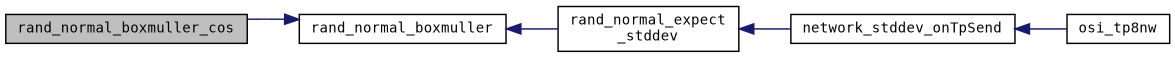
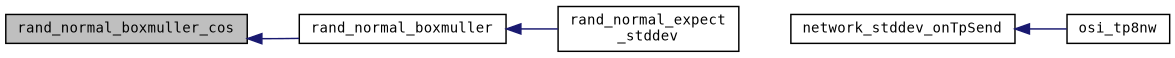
edge "rand_normal_boxmuller_cos" -> "rand_normal_boxmuller": reversed
edge "network_stddev_onTpSend" -> "rand_normal_expect _stddev": removed
